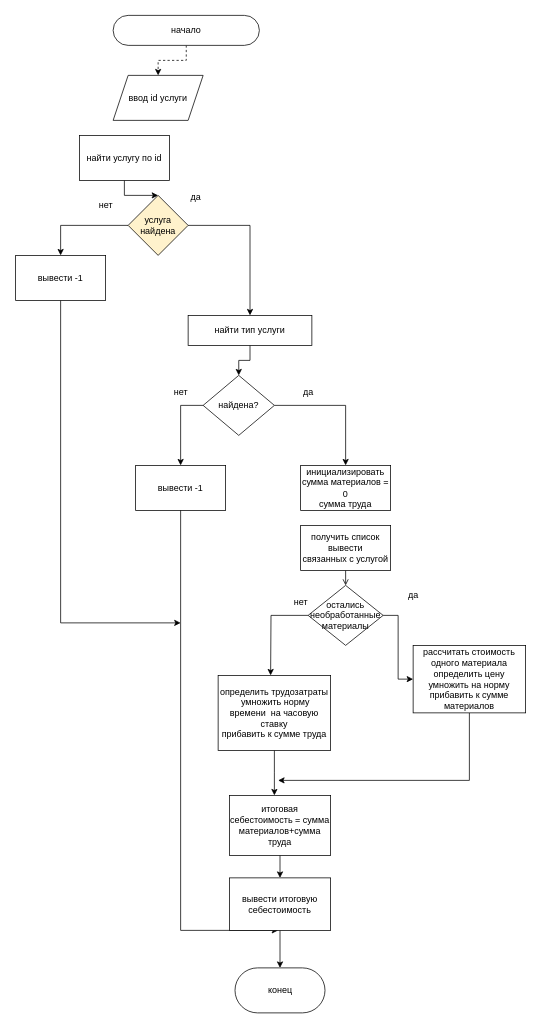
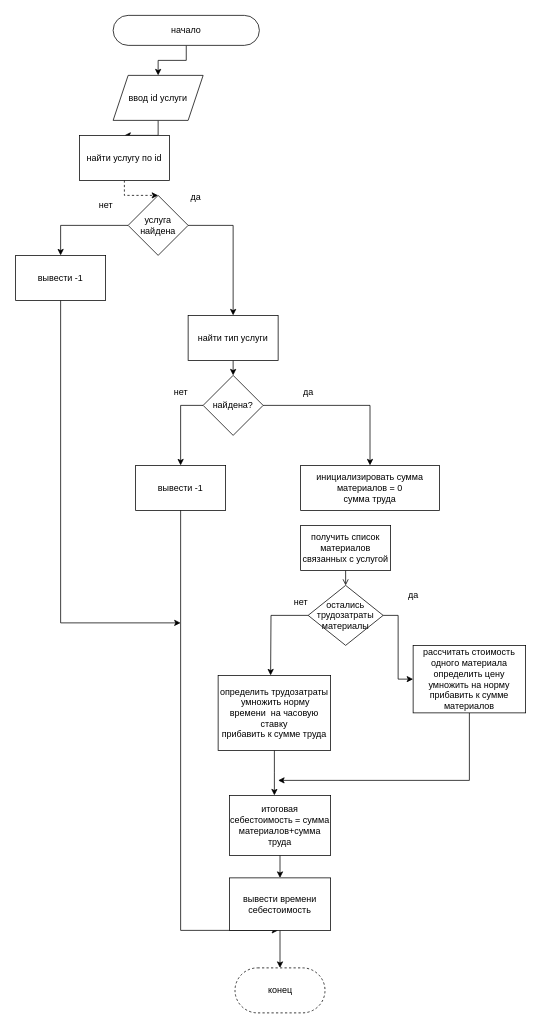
edge "начало" -> "ввод id услуги": style dashed -> solid
edge "ввод id услуги" -> "найти услугу по id": added
edge "найти услугу по id" -> "услуга найдена": style solid -> dashed
node "услуга найдена": fillcolor #fff2cc -> #ffffff
node "найти тип услуги": size 124x30 -> 90x45
node "найдена?": size 71x60 -> 60x60
node "инициализировать сумма материалов = 0 сумма труда": size 90x45 -> 139x45
node "получить список вывести связанных с услугой": label "получить список вывести связанных с услугой" -> "получить список материалов связанных с услугой"
node "остались необработанные материалы": label "остались необработанные материалы" -> "остались трудозатраты материалы"
node "вывести итоговую себестоимость": label "вывести итоговую себестоимость" -> "вывести времени себестоимость"
node "конец": style solid -> dashed
